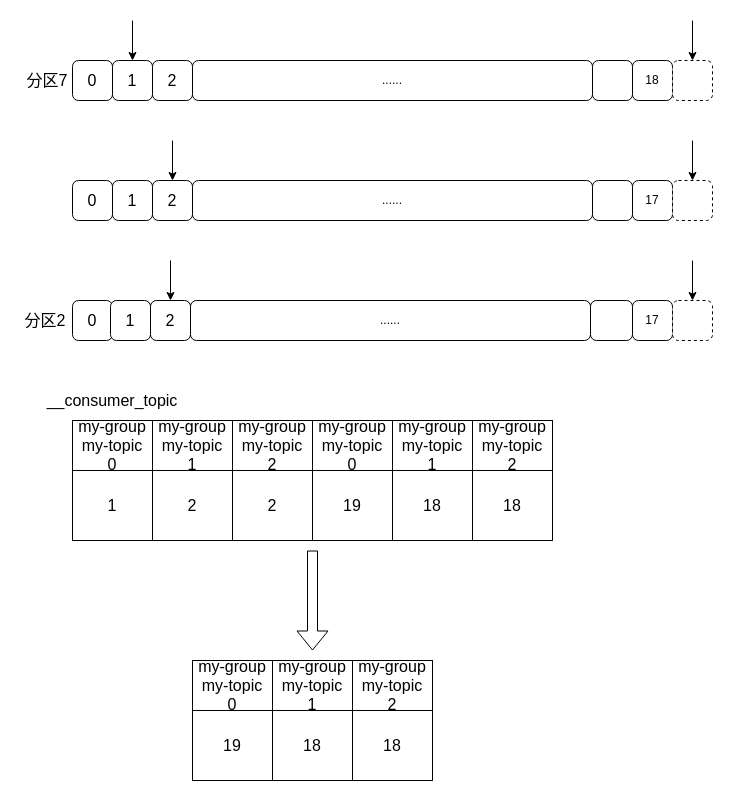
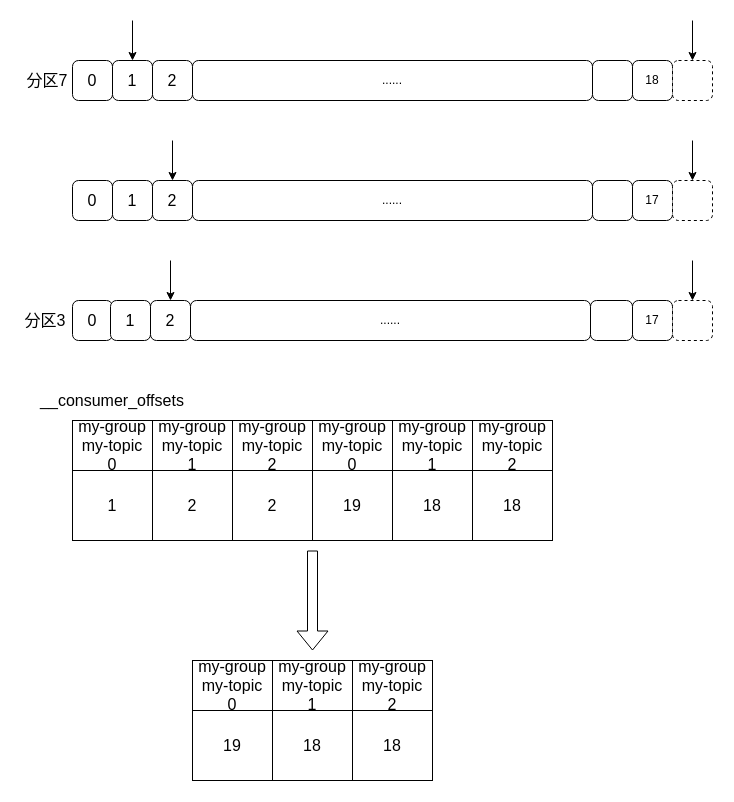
node "分区2": label "分区2" -> "分区3"
node "__consumer_topic": label "__consumer_topic" -> "__consumer_offsets"
